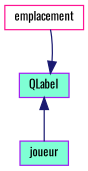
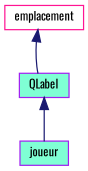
edge "emplacement" -> "QLabel": reversed
